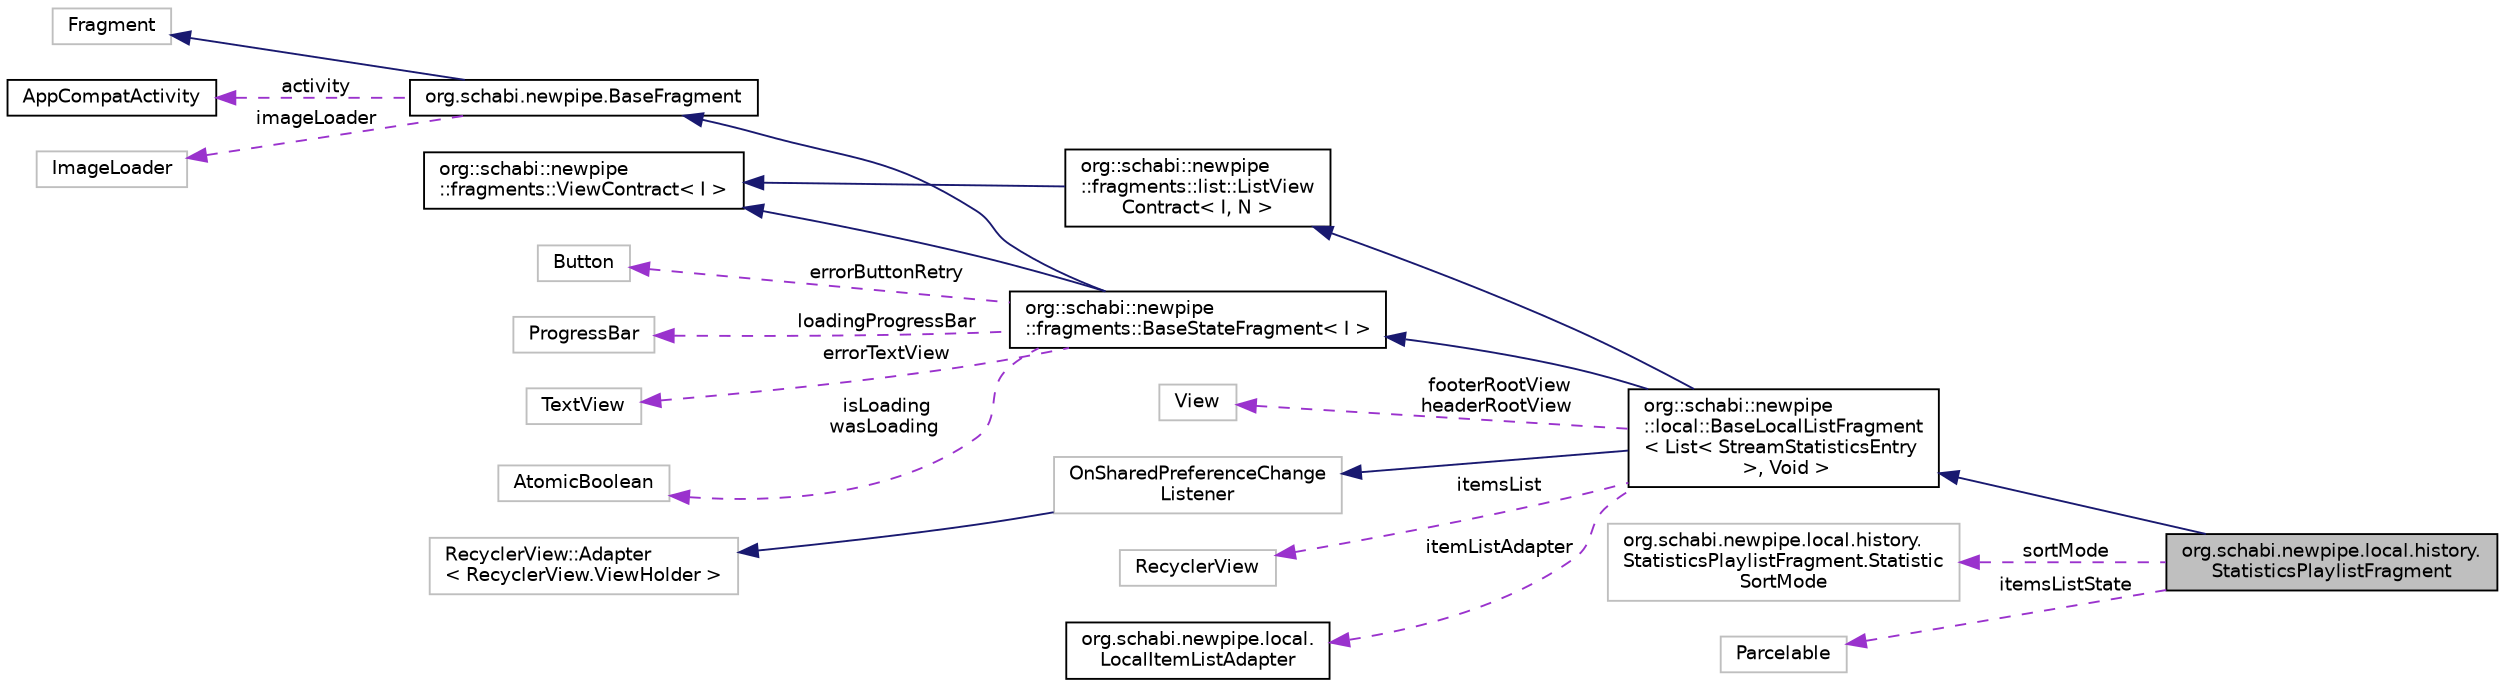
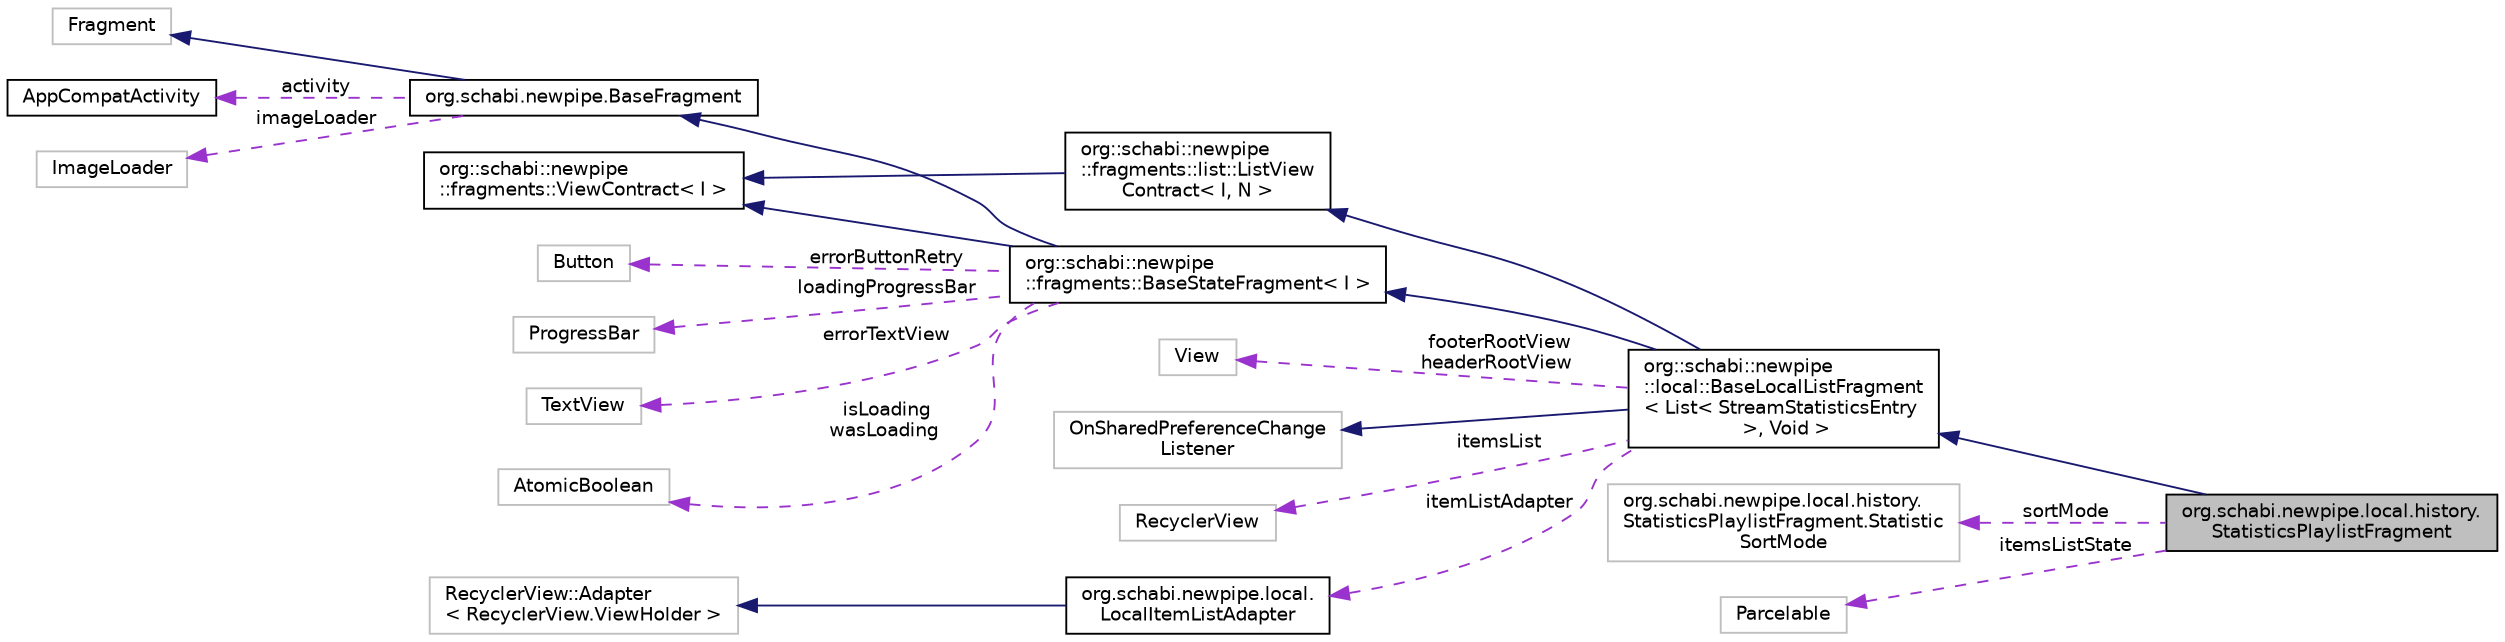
edge "OnSharedPreferenceChange Listener" -> "RecyclerView::Adapter < RecyclerView.ViewHolder >": now "org.schabi.newpipe.local. LocalItemListAdapter" -> "RecyclerView::Adapter < RecyclerView.ViewHolder >"
